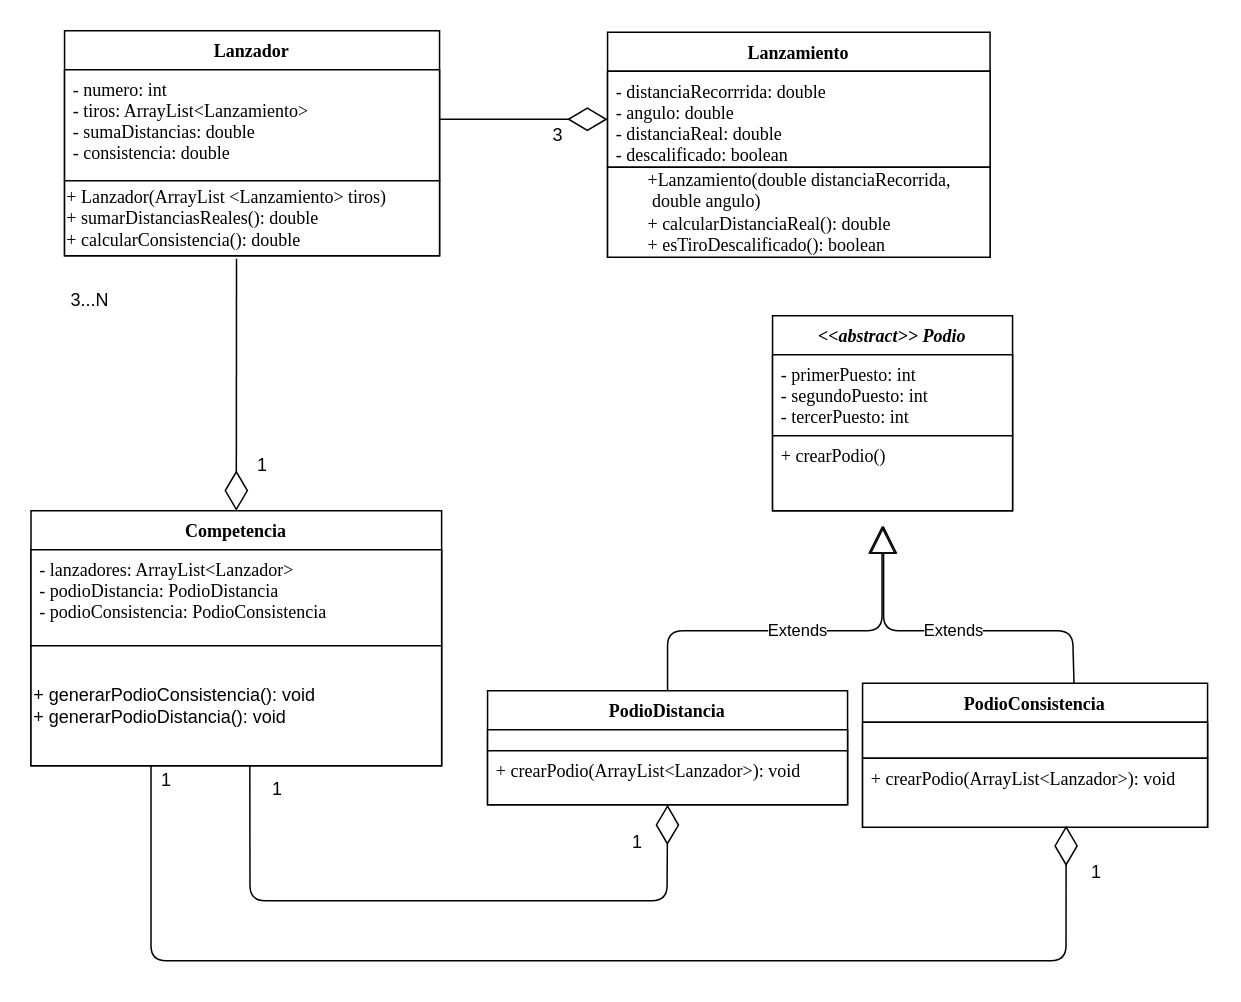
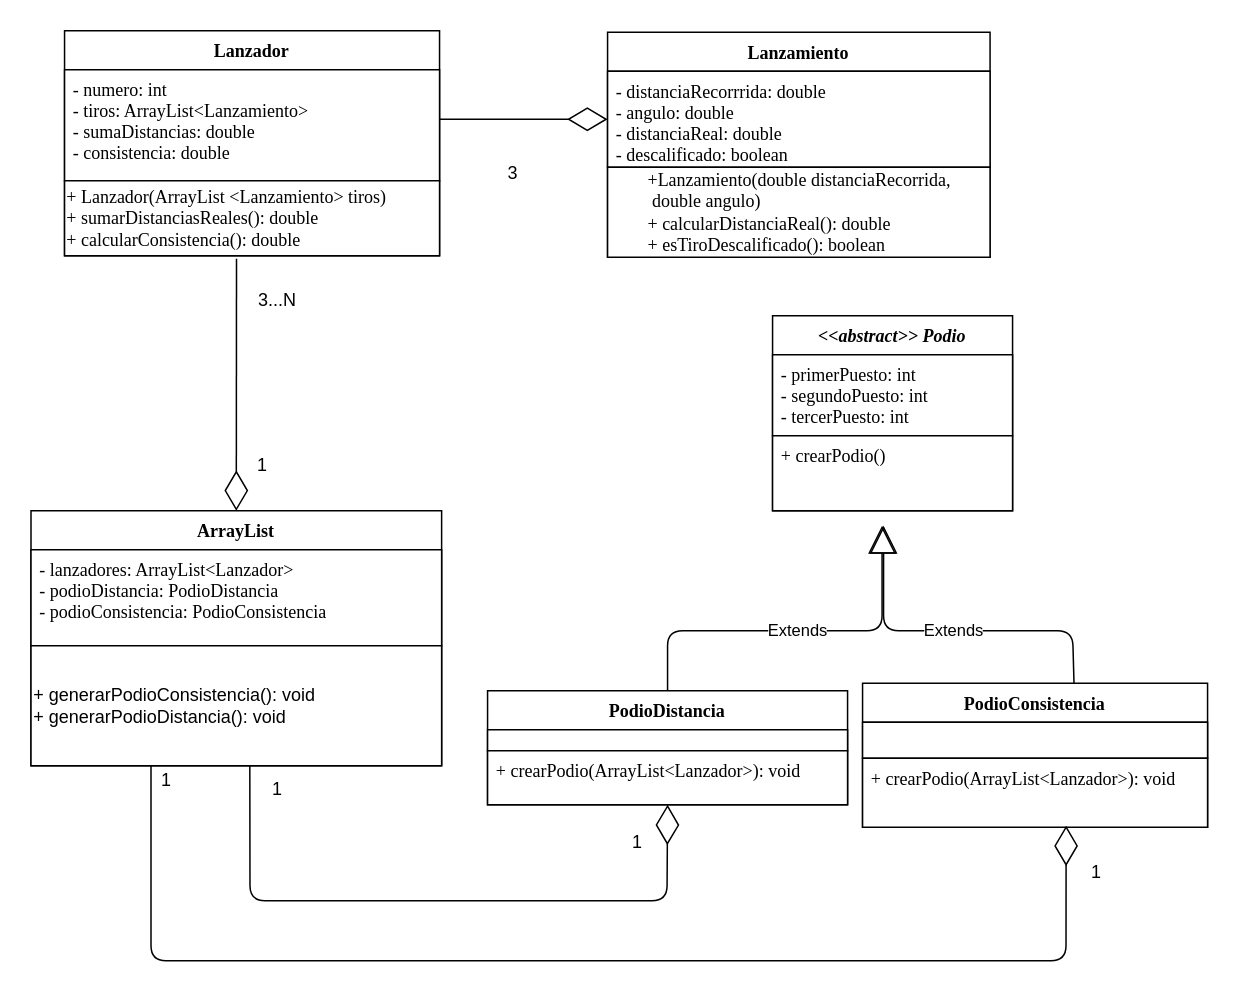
node "3": moved (558, 136) -> (513, 173)
node "3...N": moved (90, 301) -> (277, 301)
node "Competencia": label "Competencia" -> "ArrayList"
